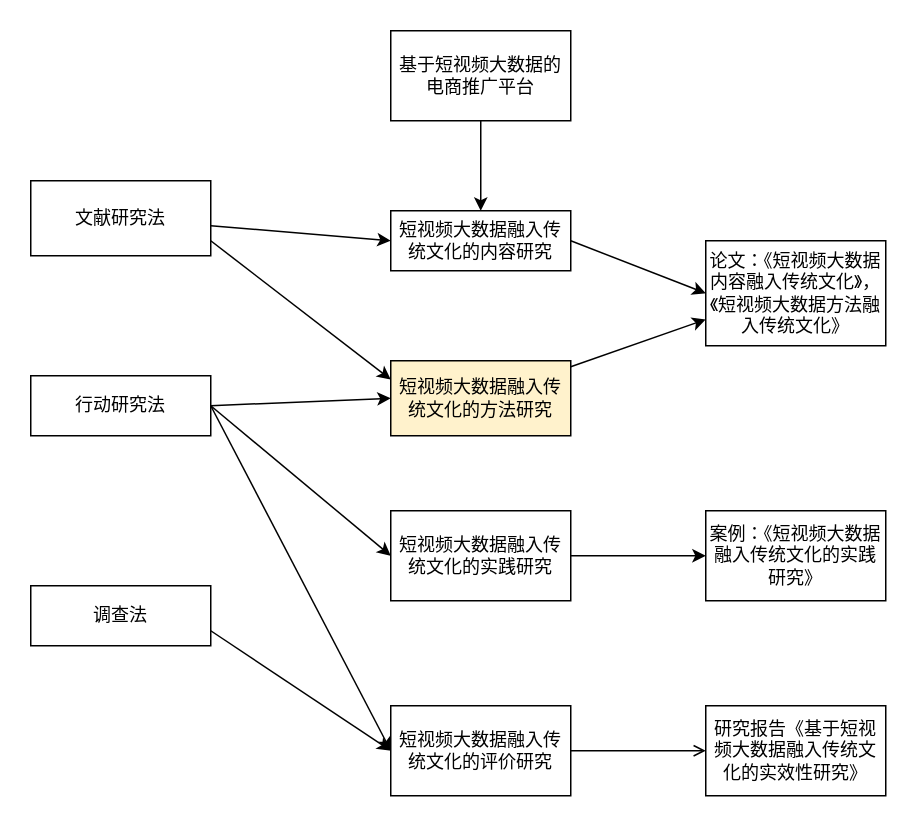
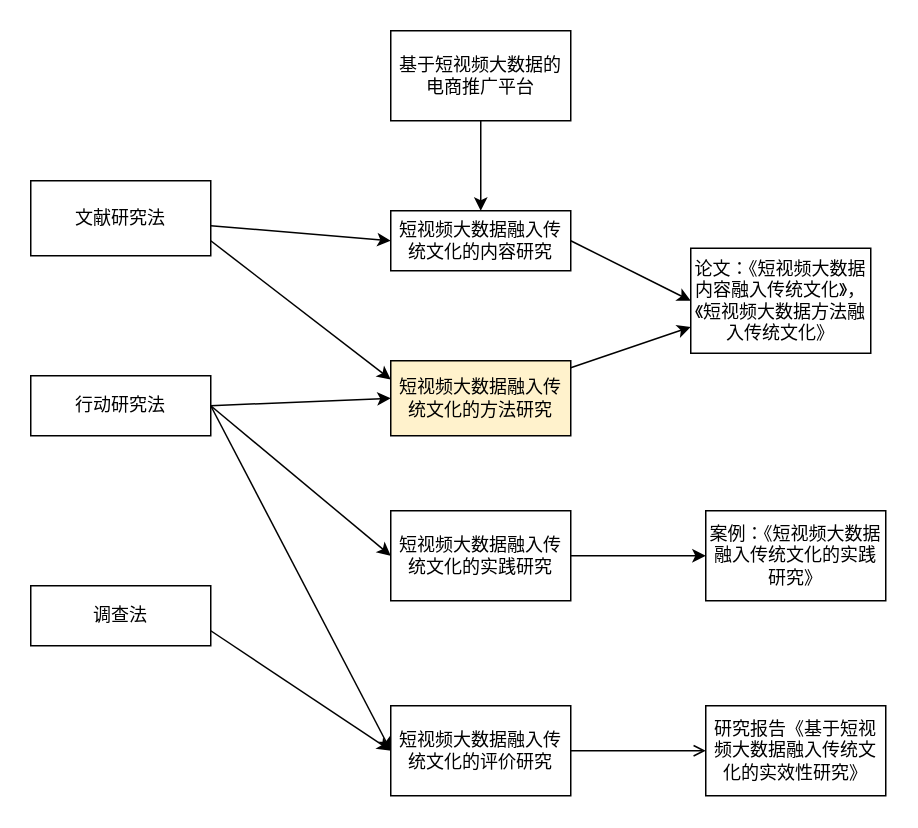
node "论文：《短视频大数据内容融入传统文化》，《短视频大数据方法融入传统文化》": moved (796, 293) -> (781, 301)
